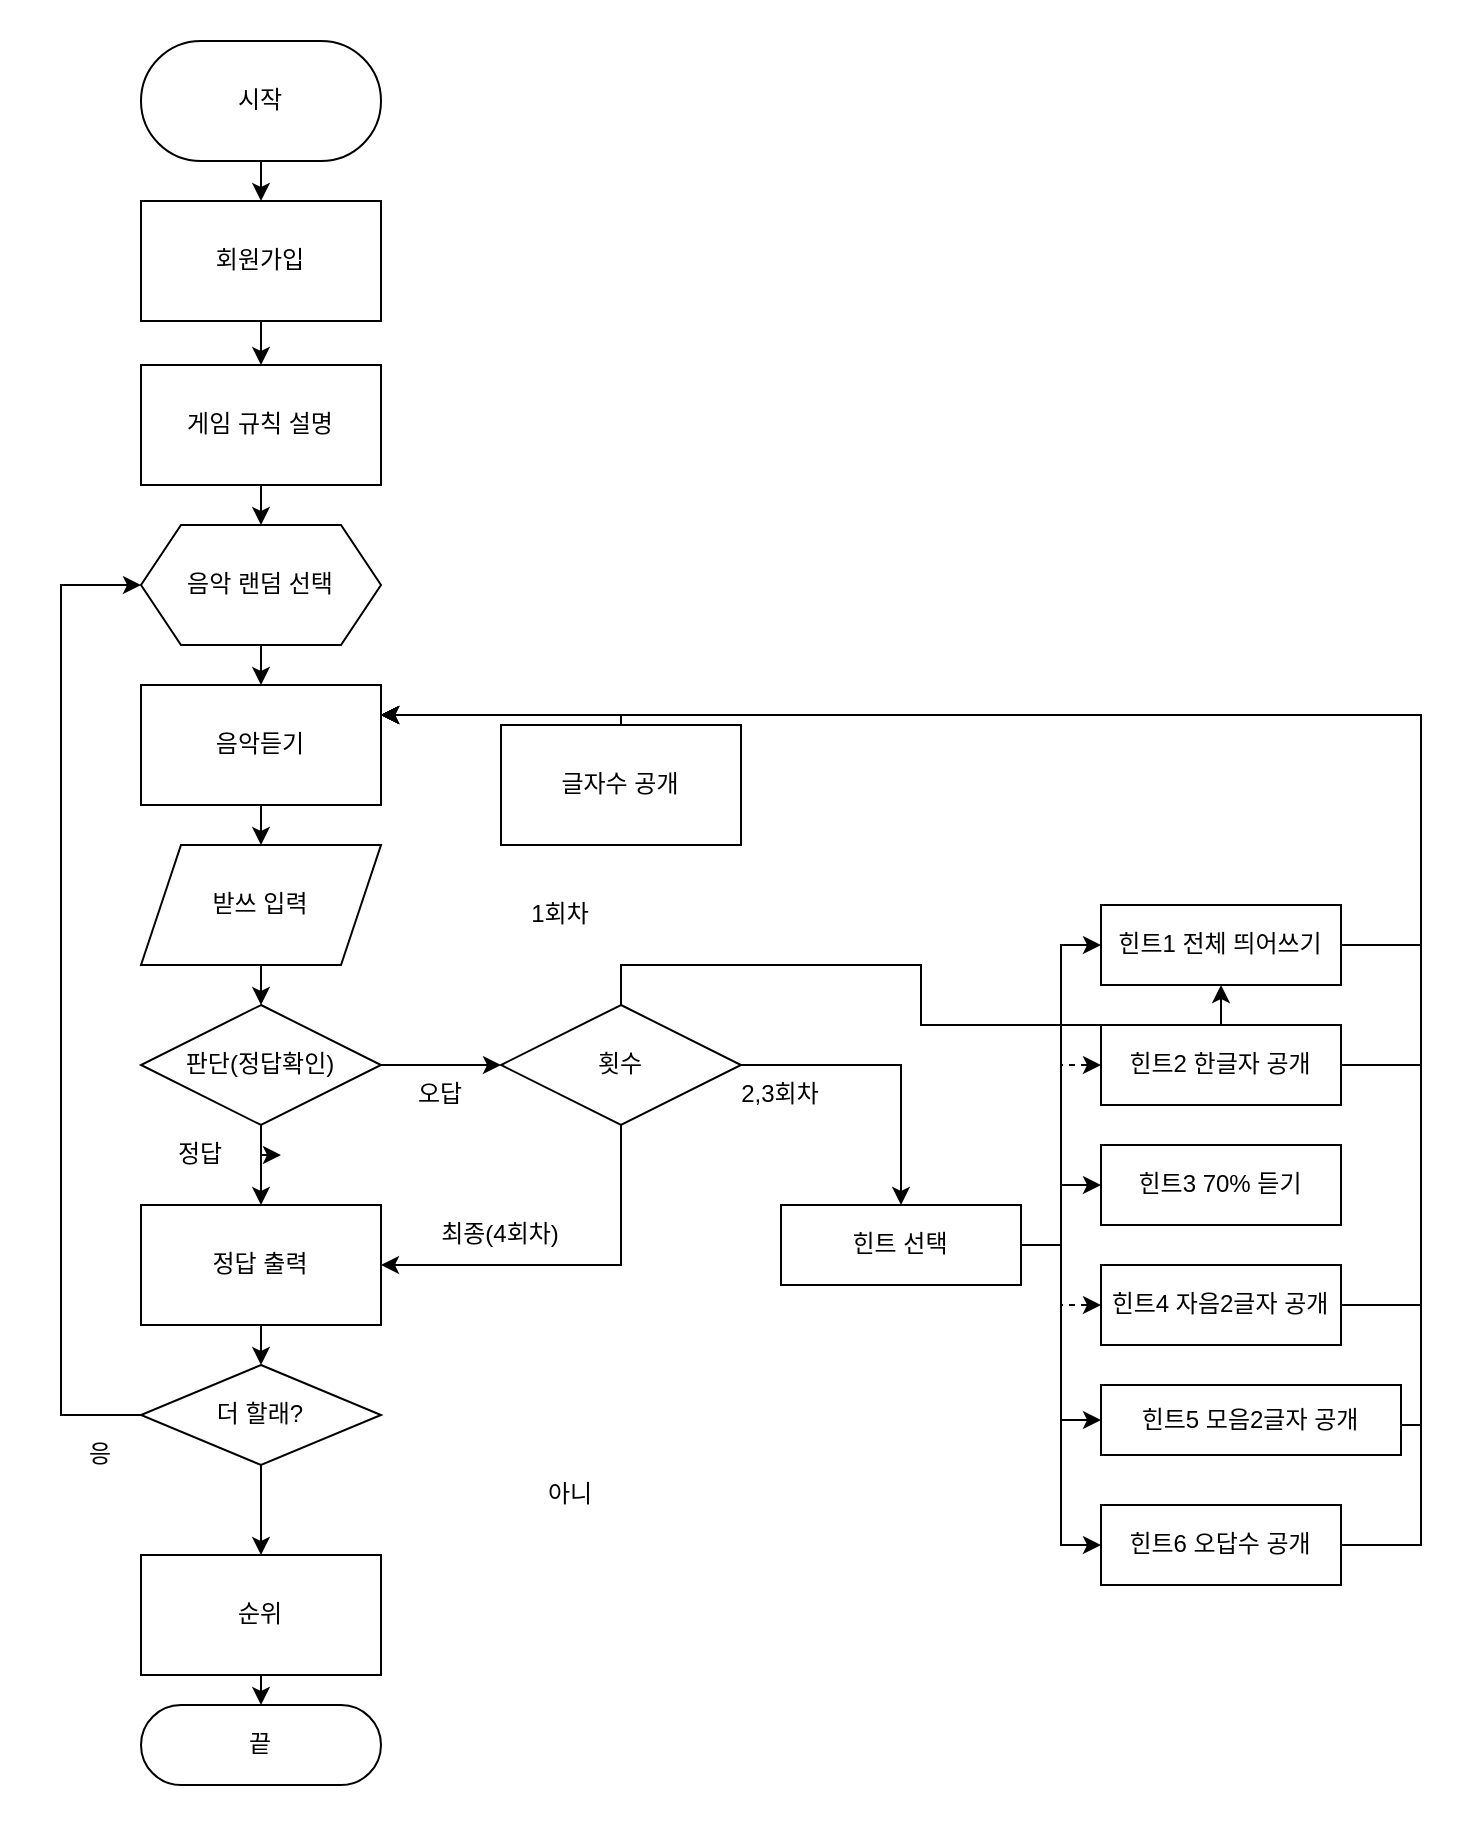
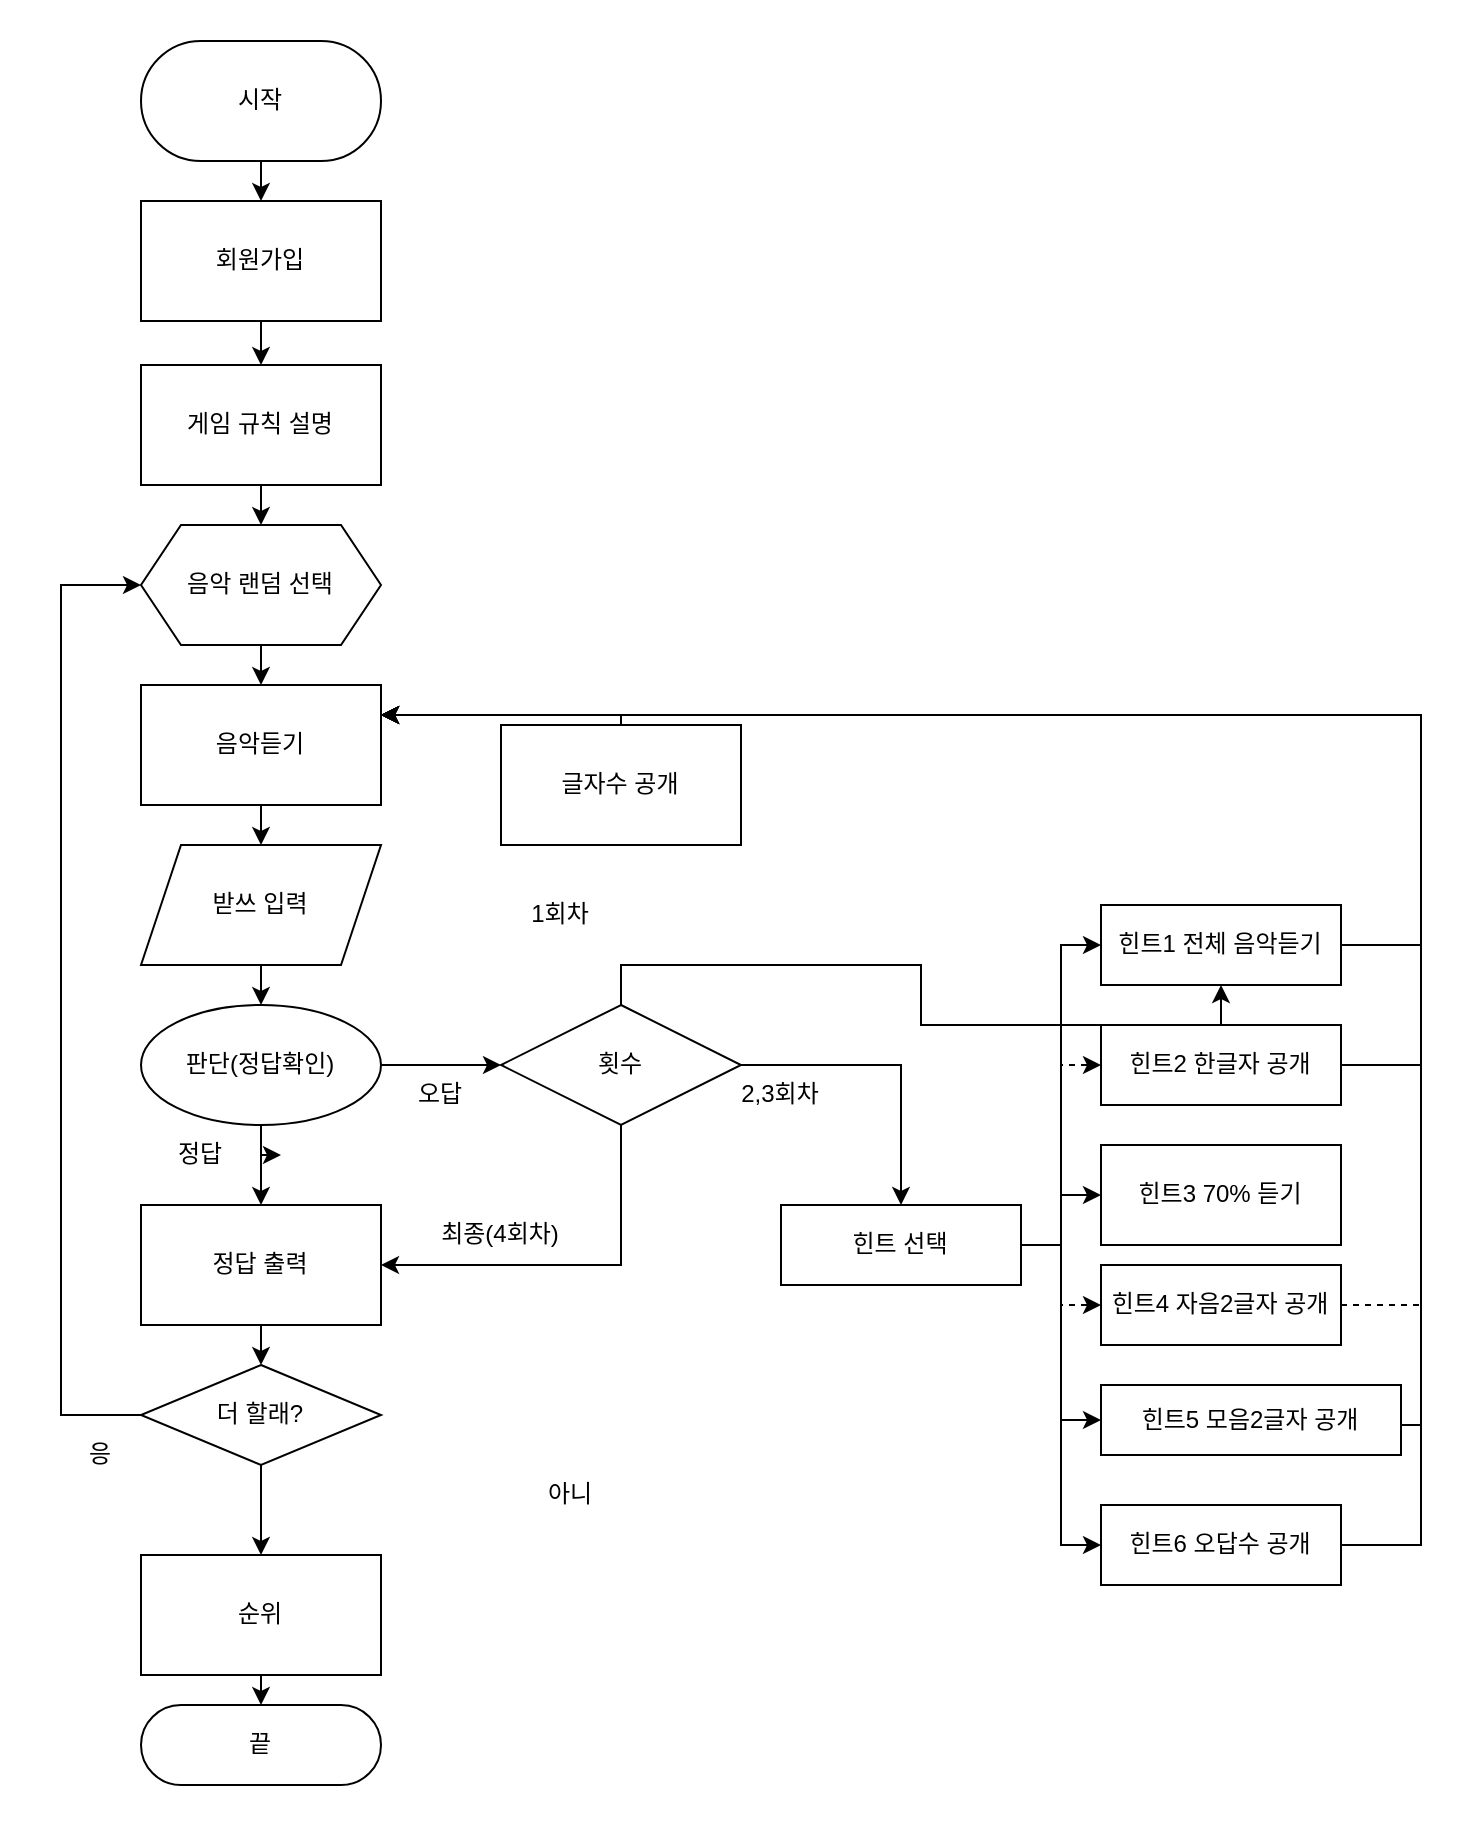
node "힌트1 전체 띄어쓰기": label "힌트1 전체 띄어쓰기" -> "힌트1 전체 음악듣기"
node "판단(정답확인)": shape diamond -> ellipse
node "힌트3 70% 듣기": size 240x80 -> 240x100
edge "힌트4 자음2글자 공개" -> "음악듣기": style solid -> dashed
